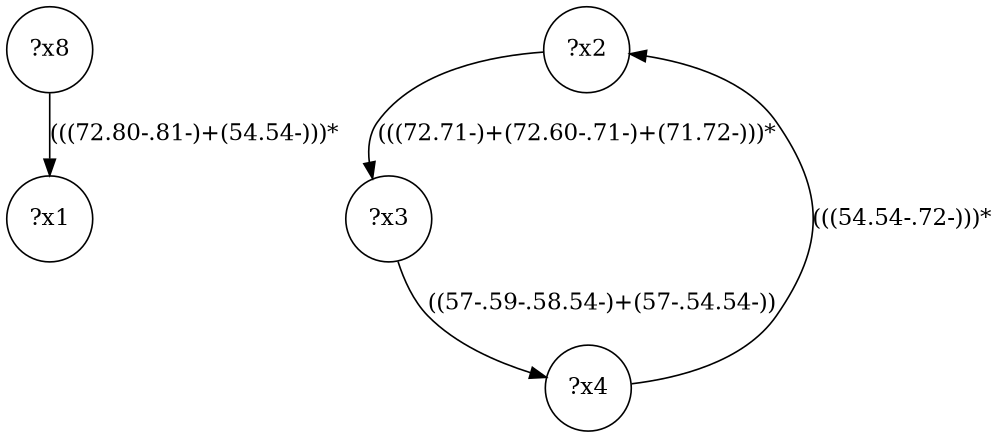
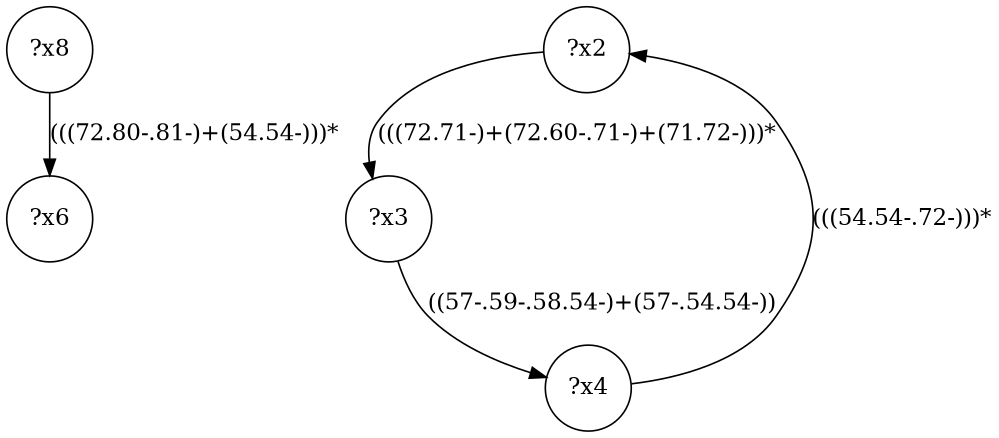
node "?x1": label "?x1" -> "?x6"
